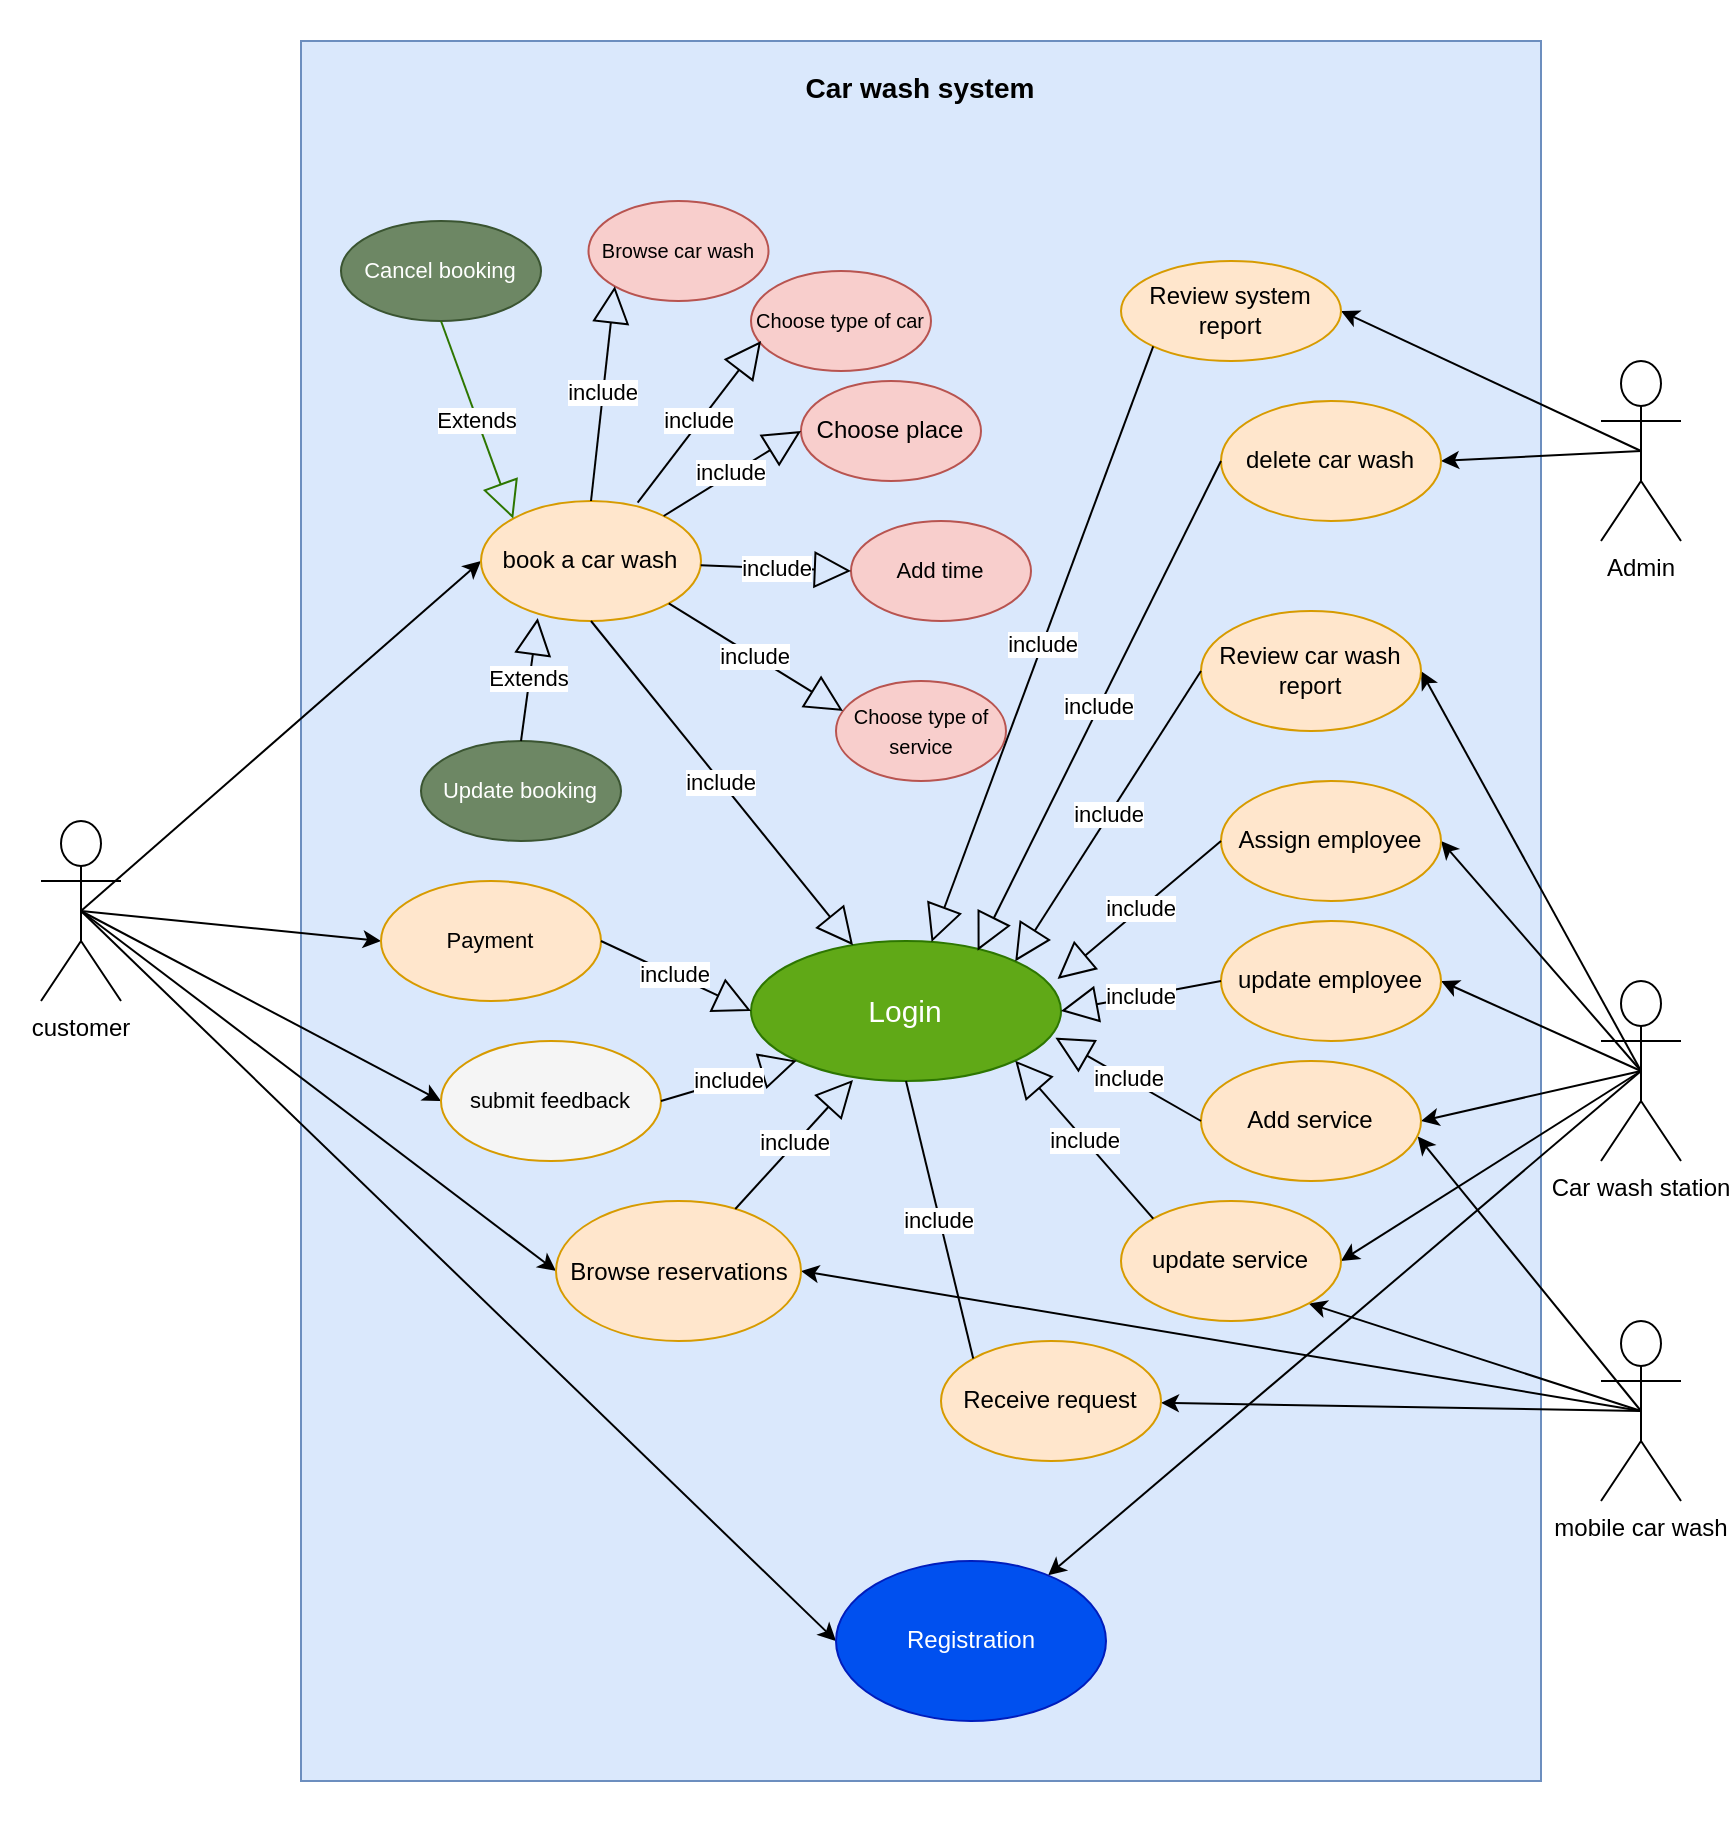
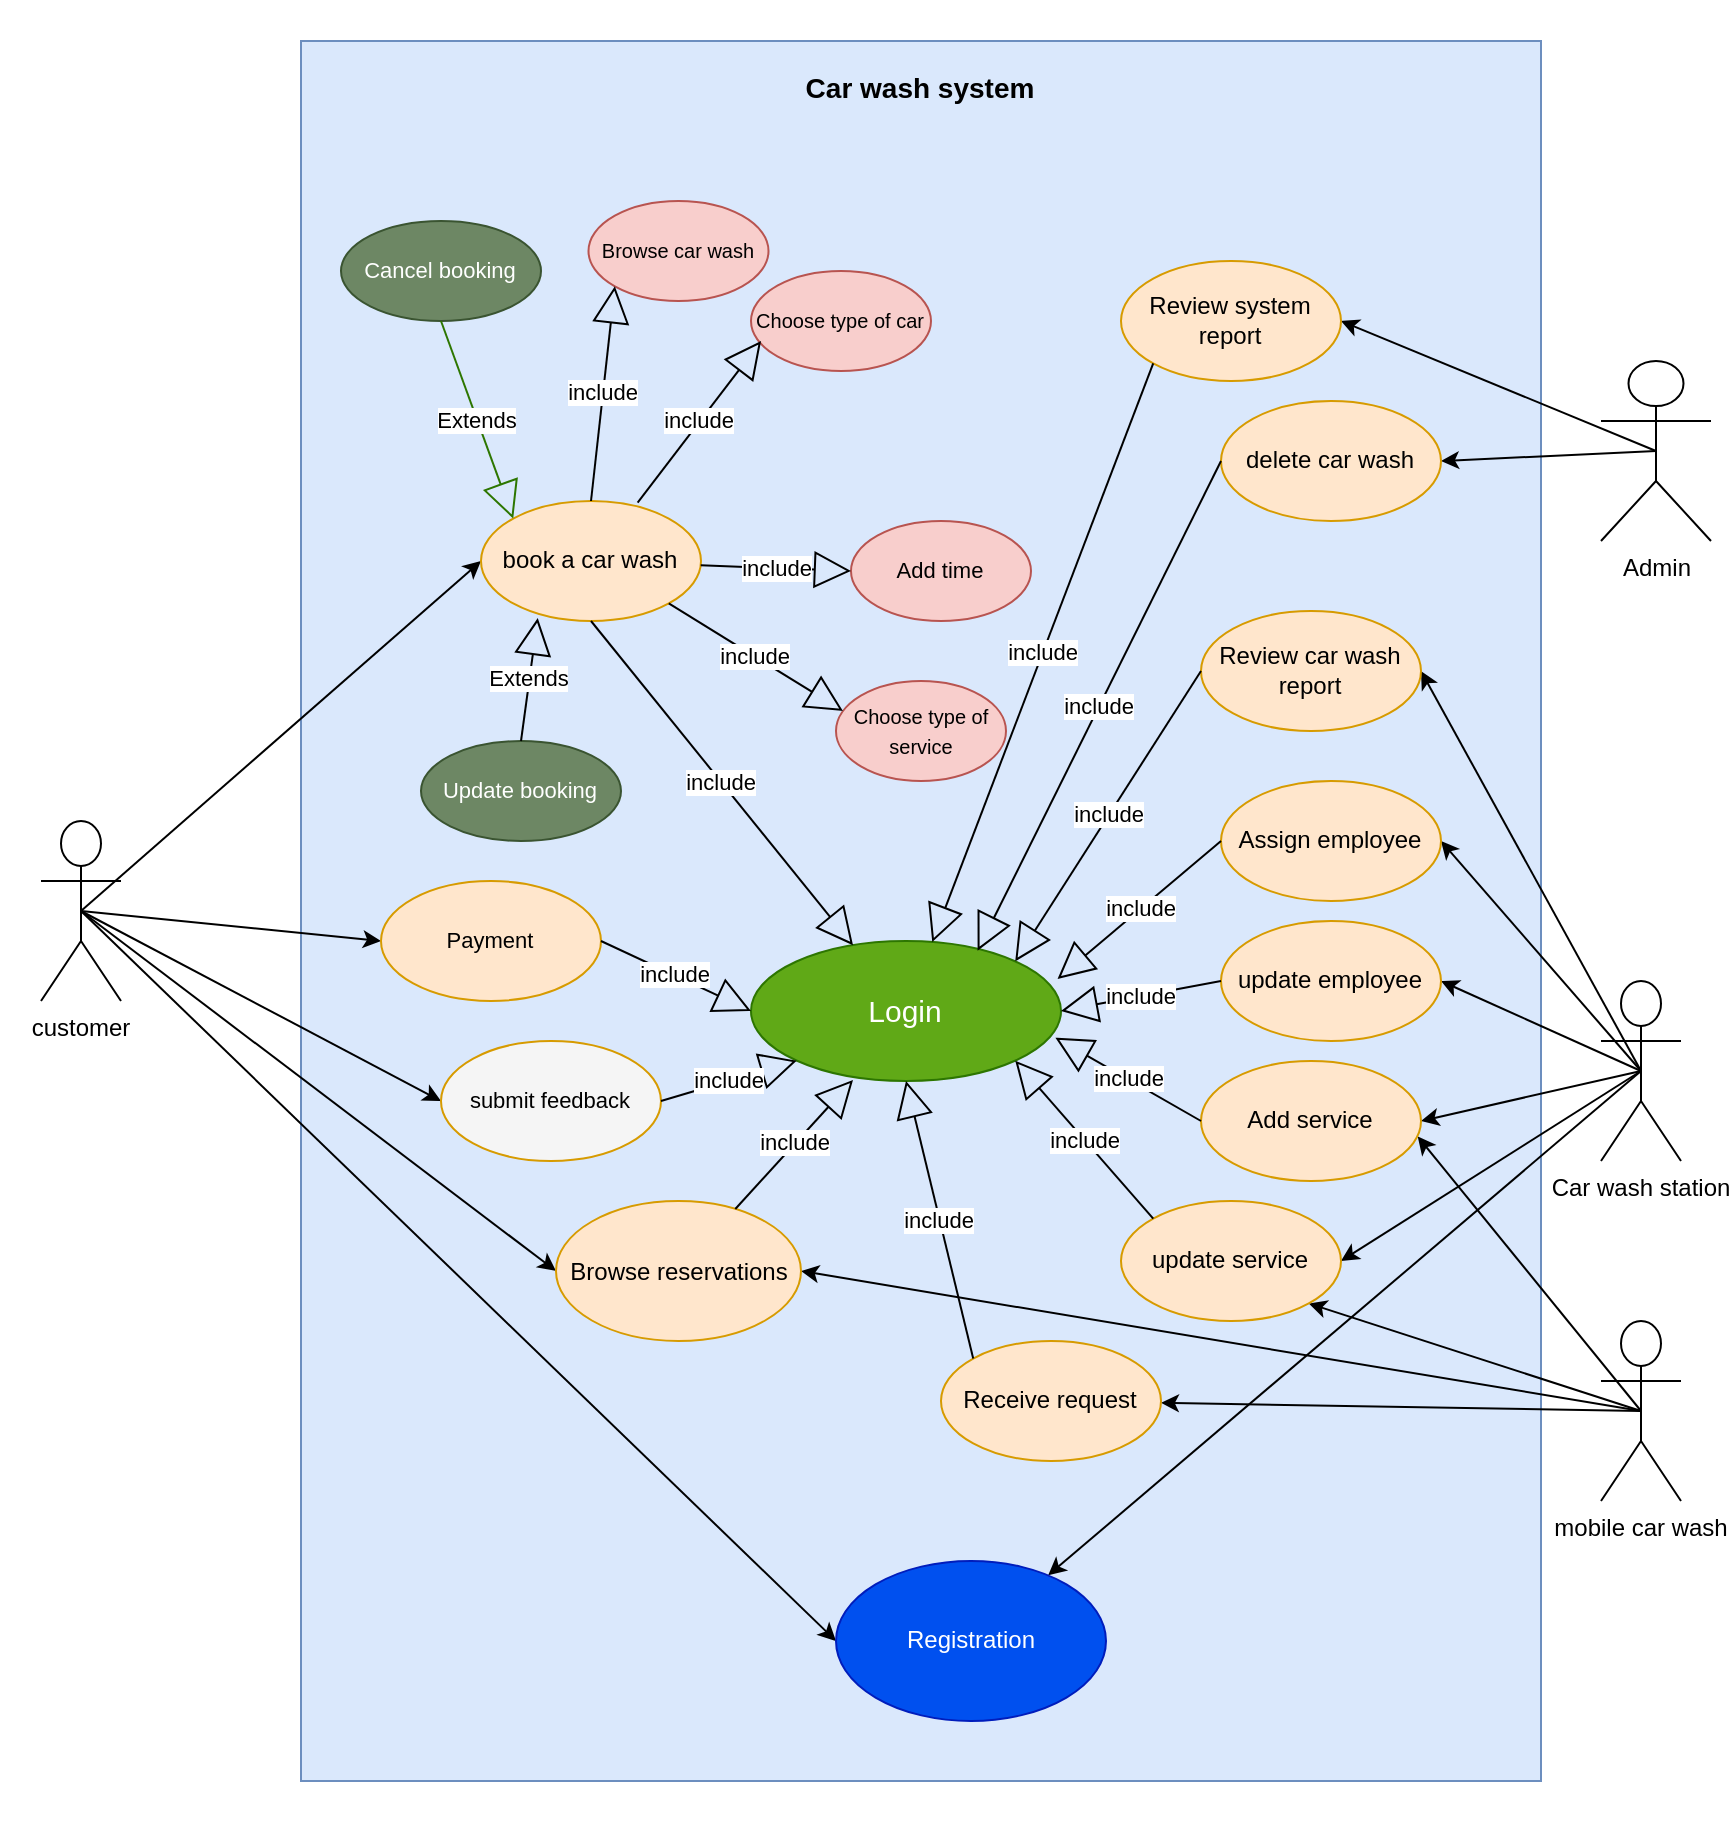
node "Review system report": size 220x100 -> 220x120
node "Choose place": removed
node "Admin": size 80x180 -> 110x180
edge "book a car wash" -> "Choose place": removed, label "include"
edge "Login" -- "Receive request": arrowhead none -> block
